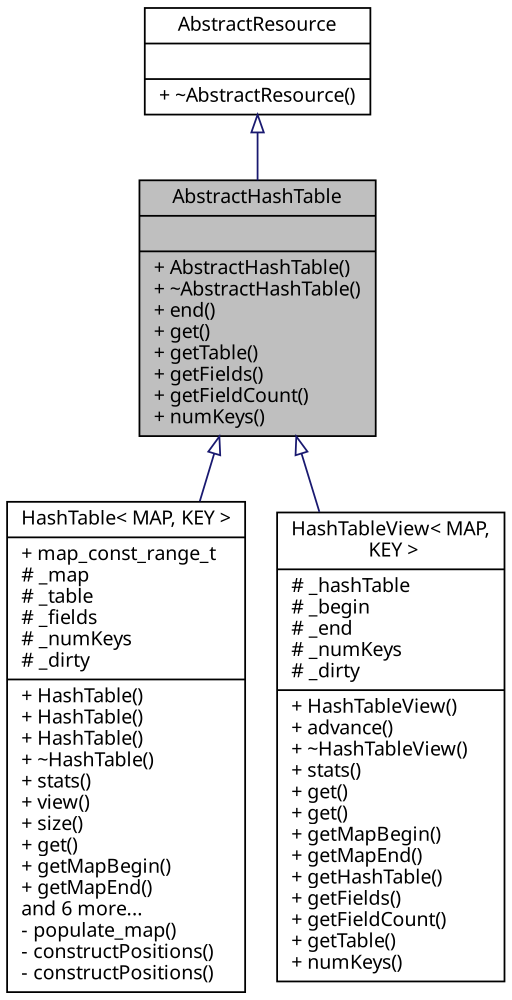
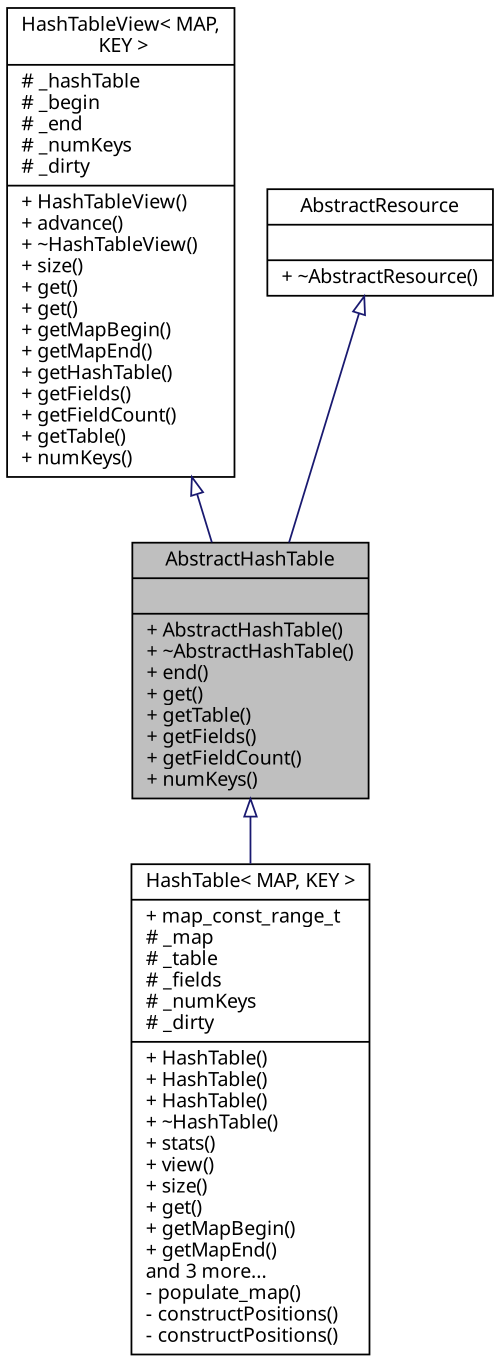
edge "HashTableView< MAP," -> "AbstractHashTable": reversed
node "HashTableView< MAP,": text "+ stats()" -> "+ size()"
node "HashTable< MAP, KEY >": text "and 6 more..." -> "and 3 more..."
